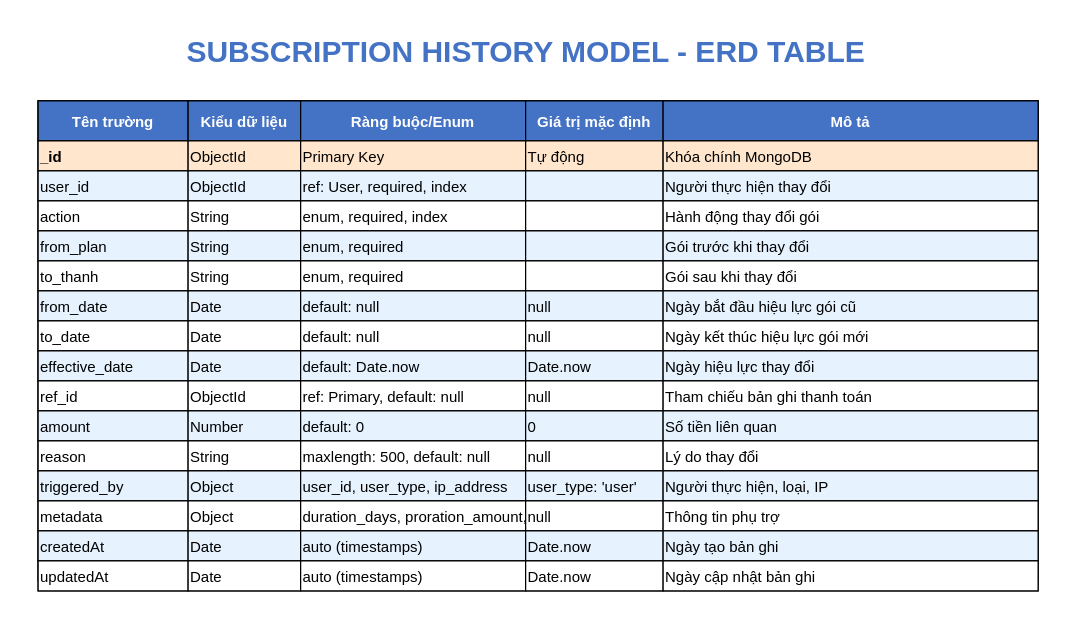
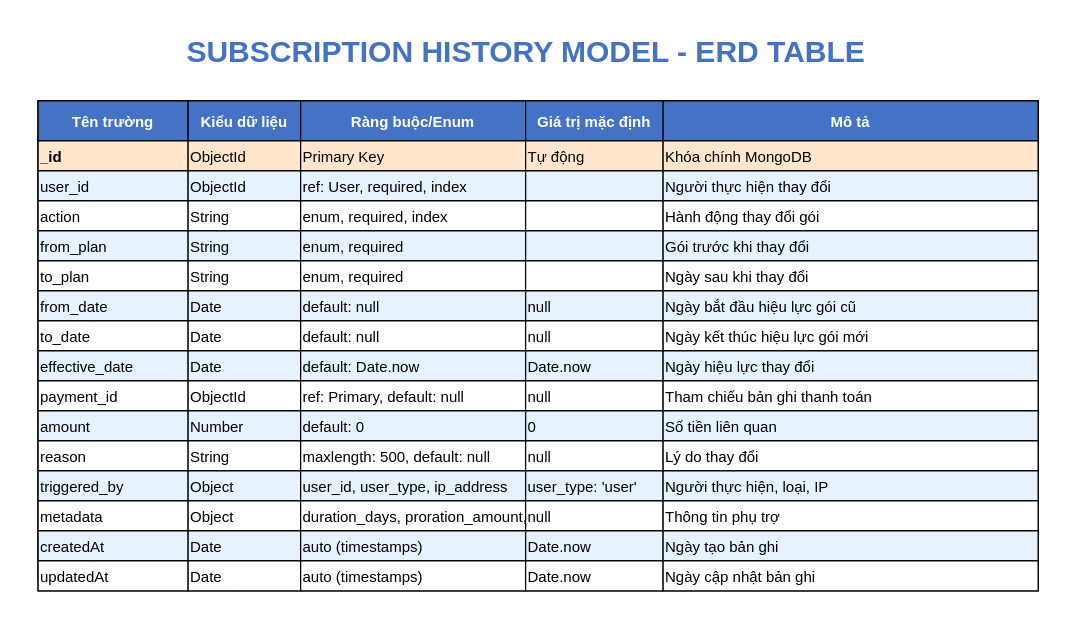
node "to_thanh": label "to_thanh" -> "to_plan"
node "Gói sau khi thay đổi": label "Gói sau khi thay đổi" -> "Ngày sau khi thay đổi"
node "ref_id": label "ref_id" -> "payment_id"
